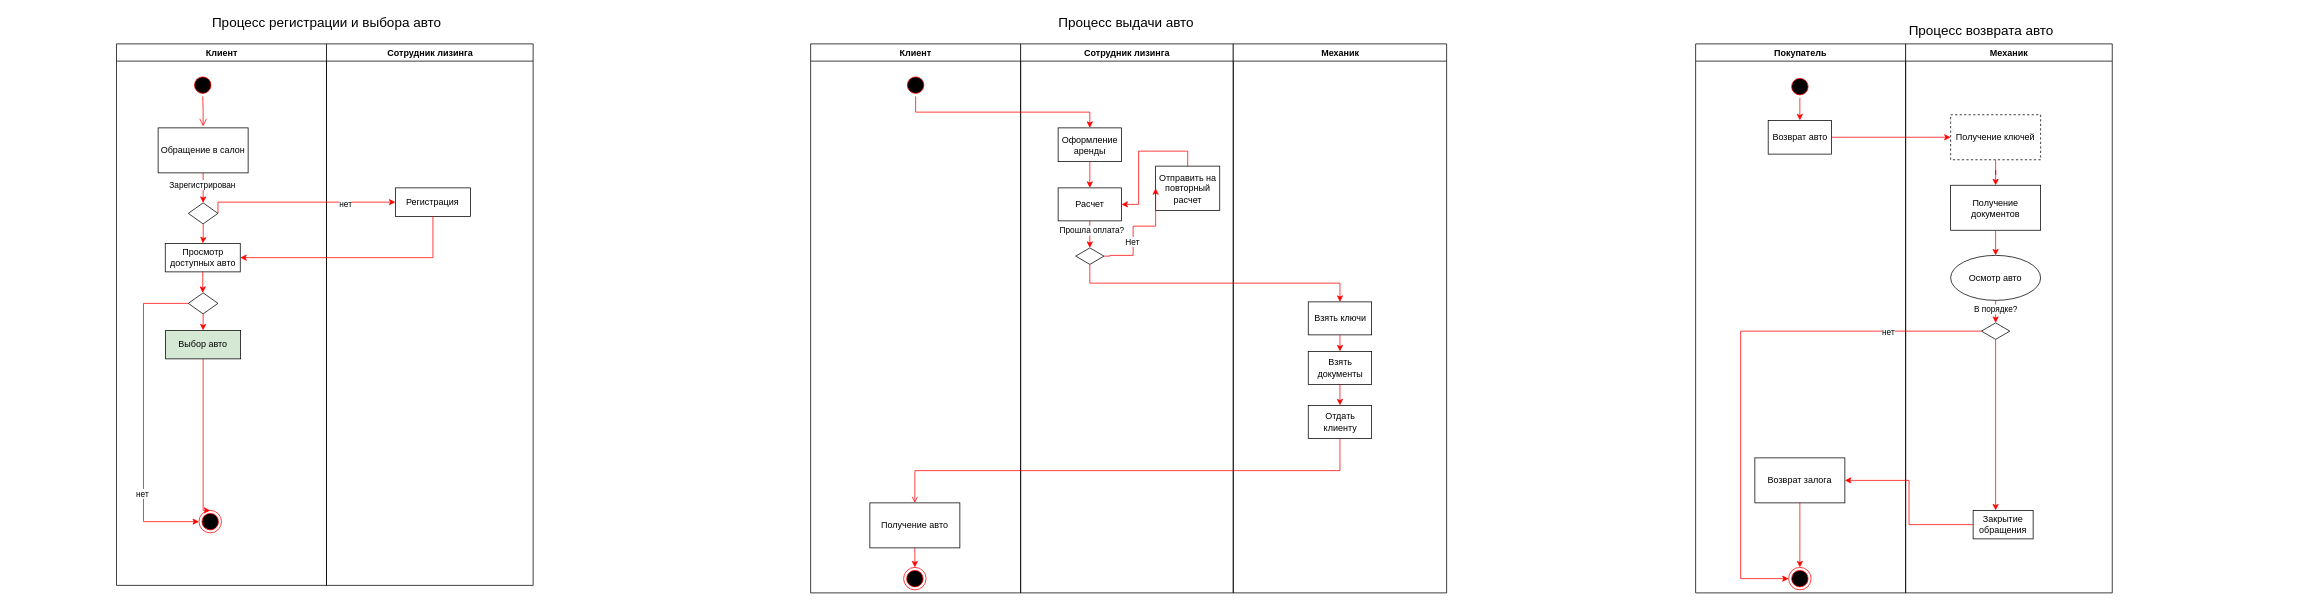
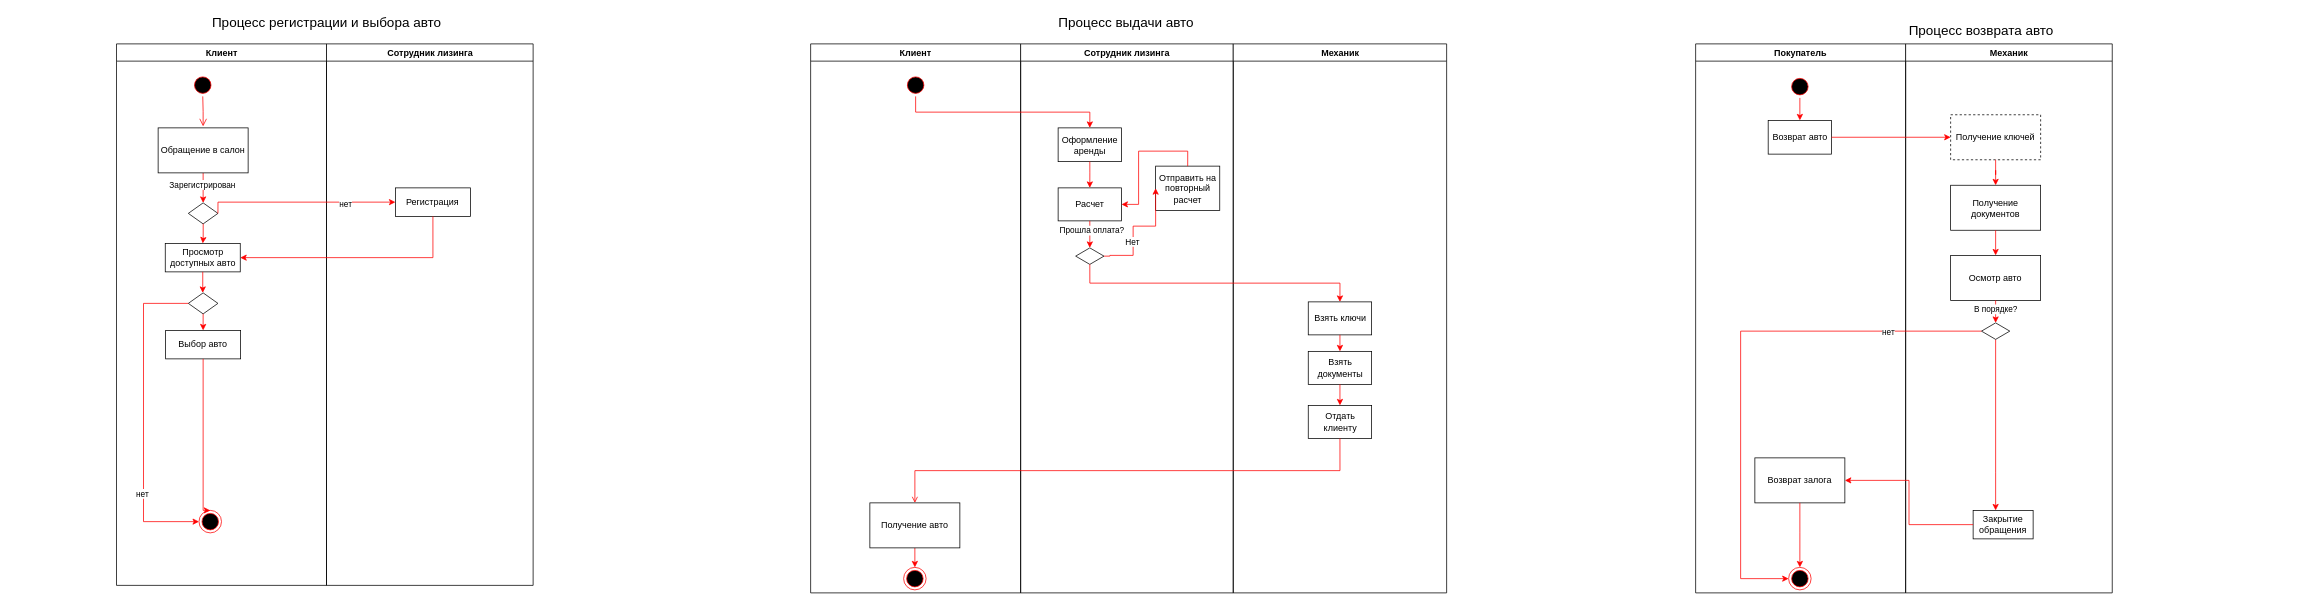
node "Осмотр авто": shape ellipse -> rectangle
node "Выбор авто": fillcolor #d5e8d4 -> #ffffff
